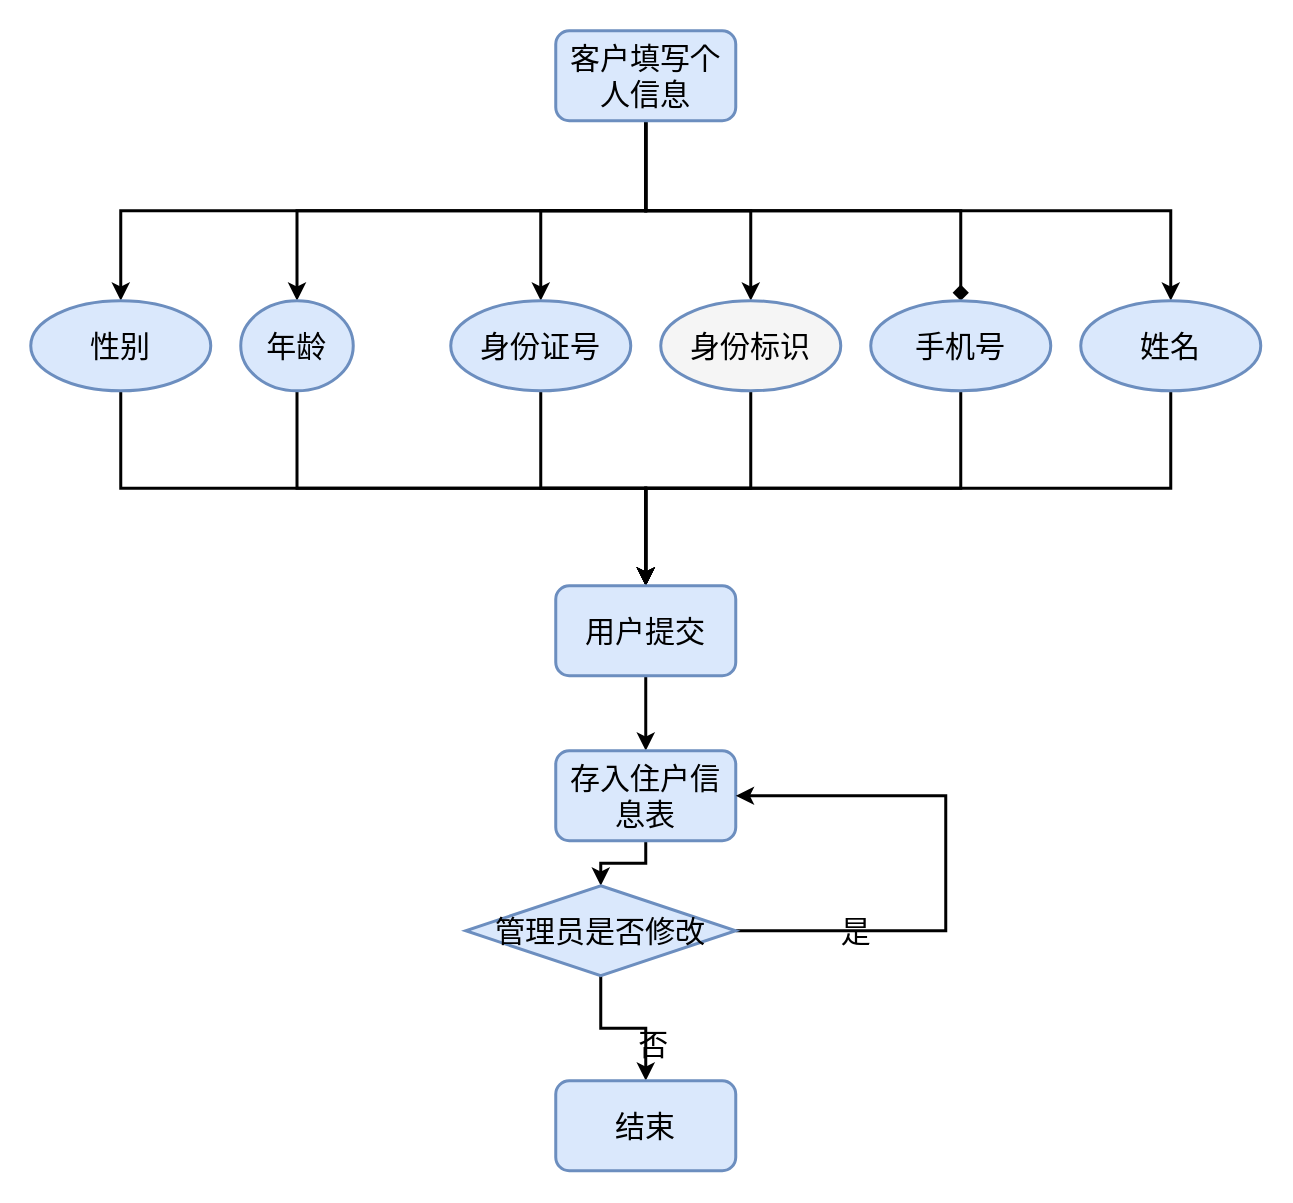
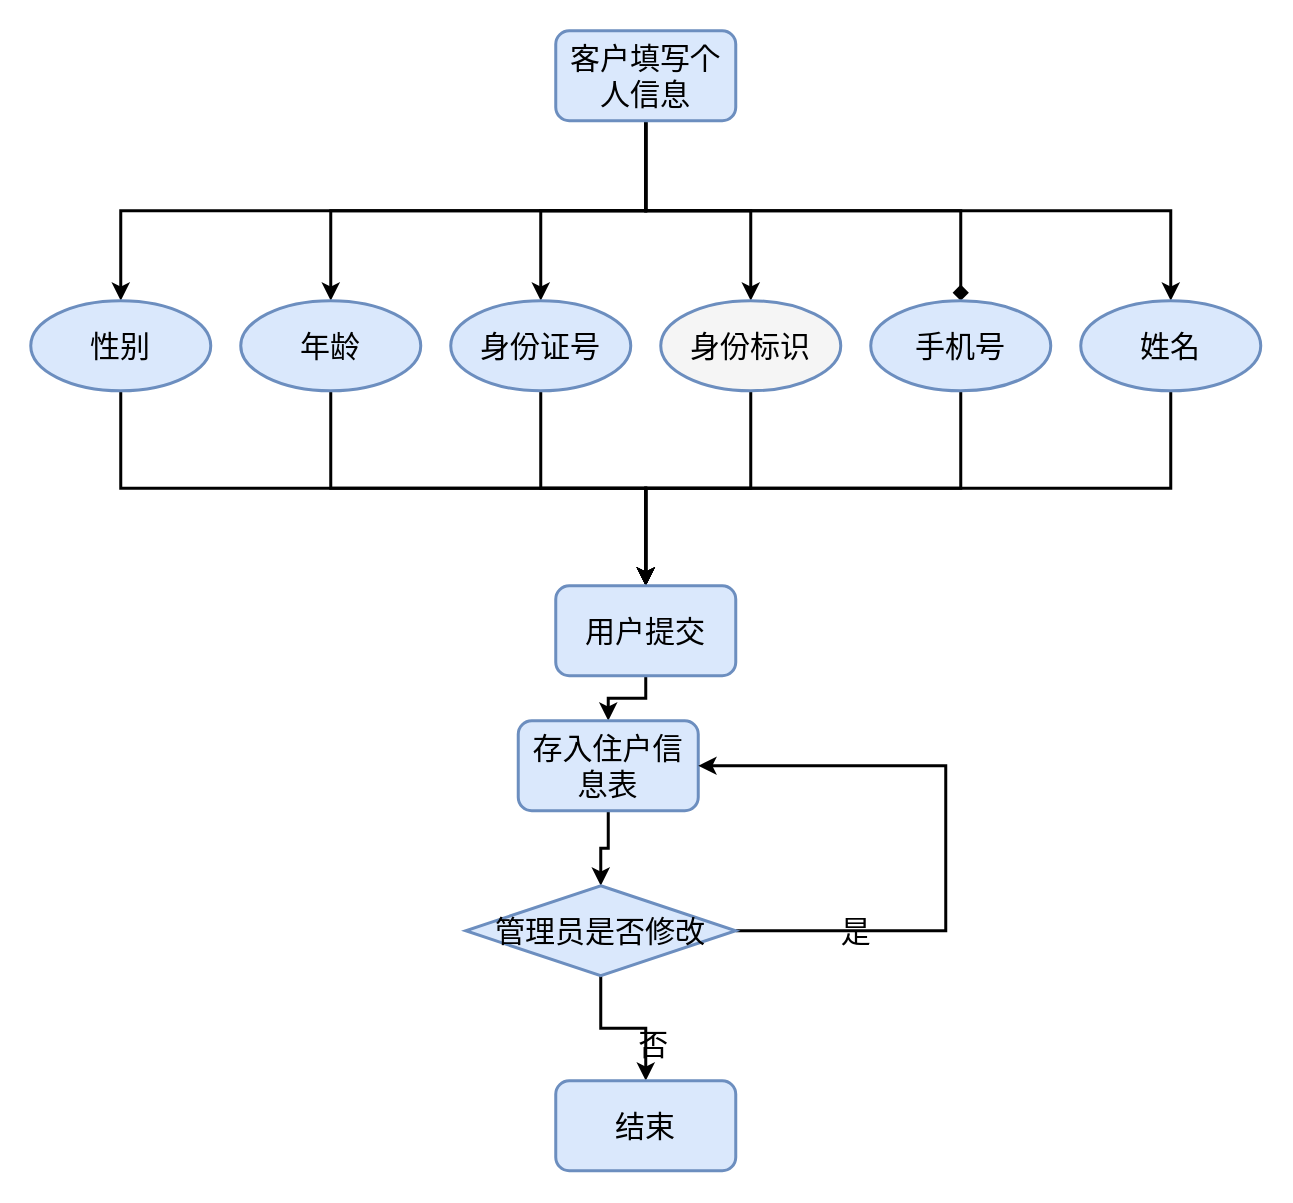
node "年龄": size 113x90 -> 180x90
node "存入住户信息表": moved (646, 796) -> (608, 766)
